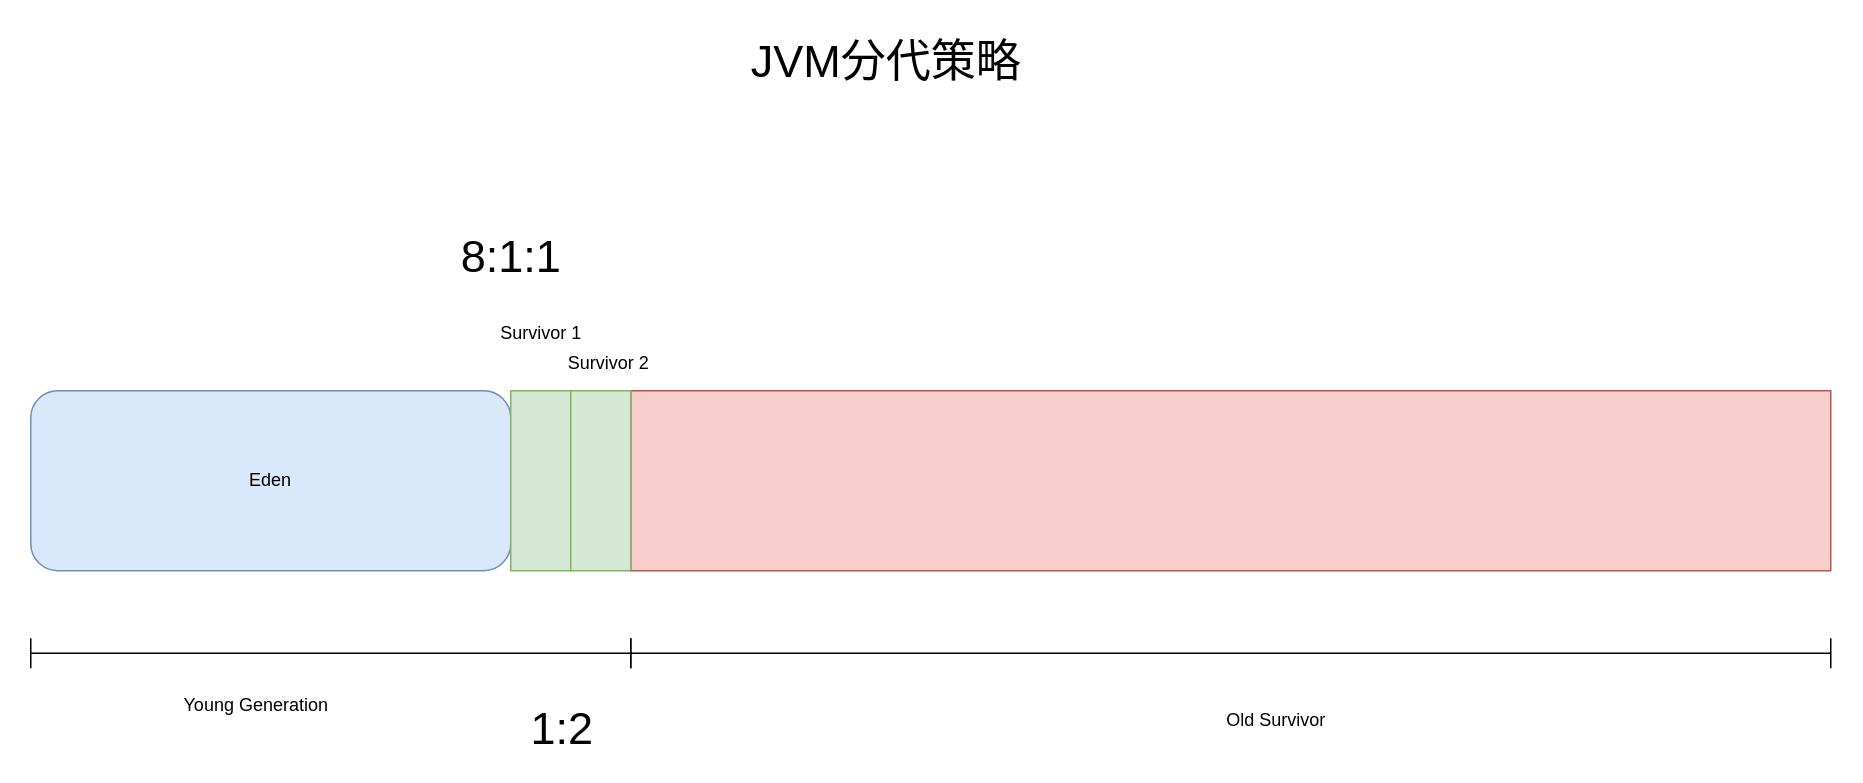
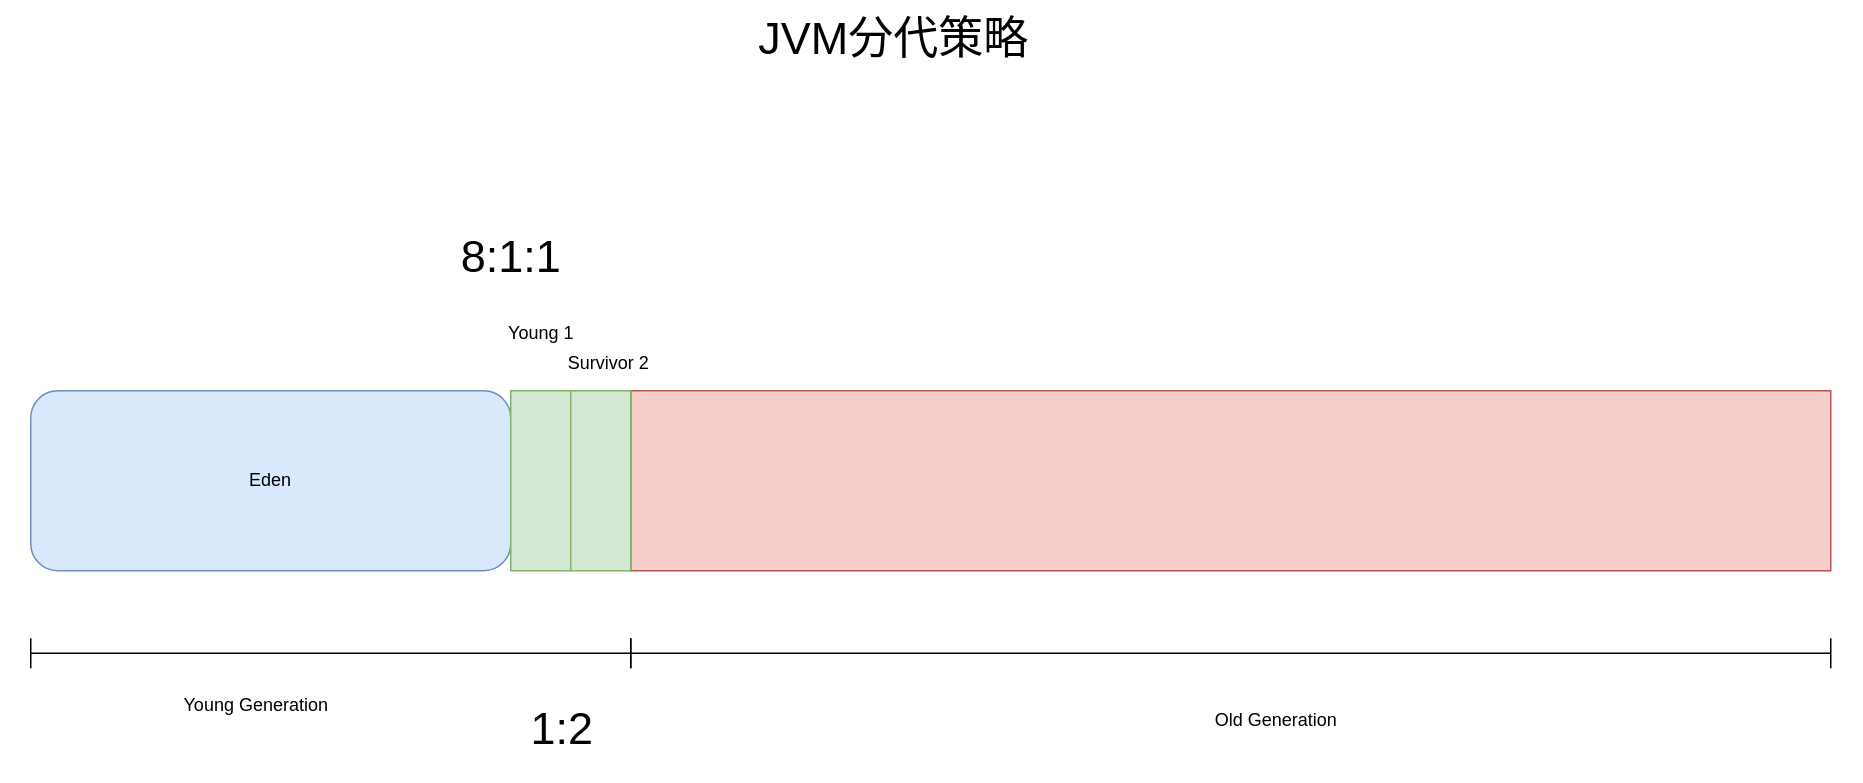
node "JVM分代策略": moved (886, 61) -> (893, 38)
node "Survivor 1": label "Survivor 1" -> "Young 1"
node "Old Survivor": label "Old Survivor" -> "Old Generation"
